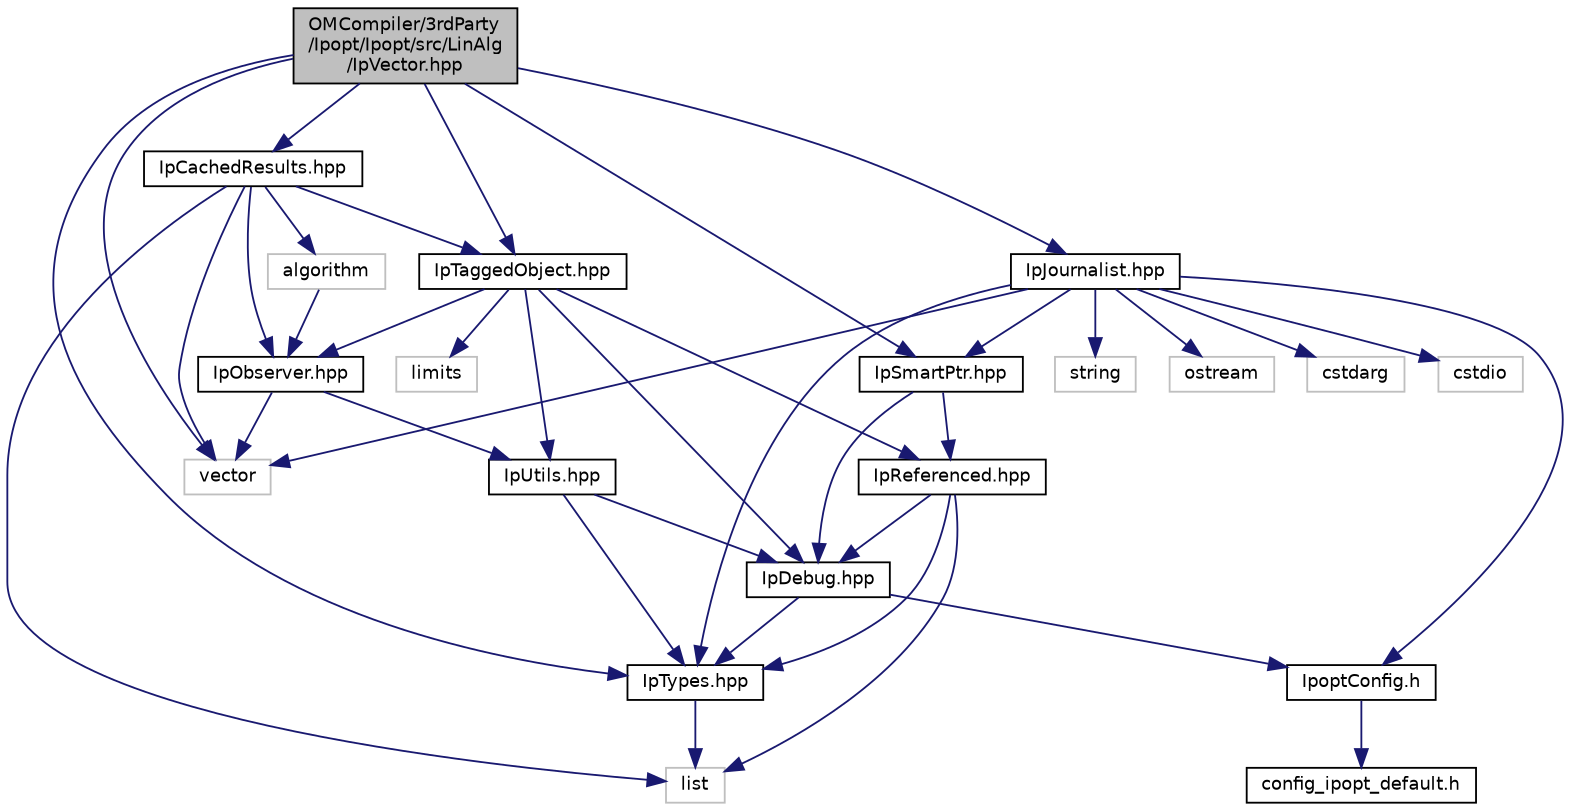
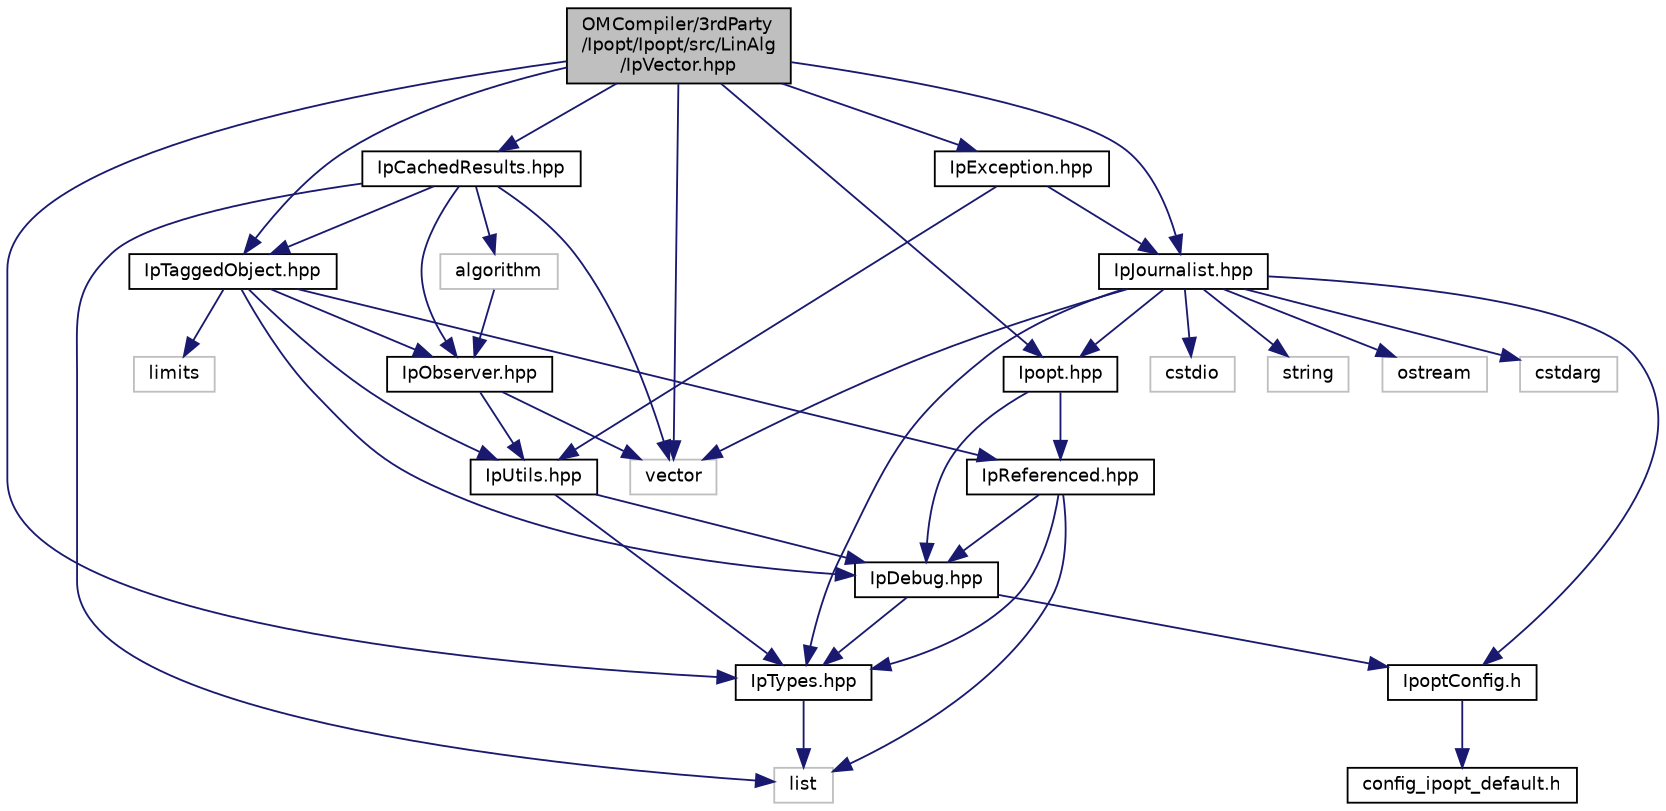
node "IpException.hpp": added
node "IpSmartPtr.hpp": label "IpSmartPtr.hpp" -> "Ipopt.hpp"
